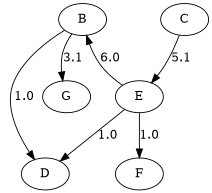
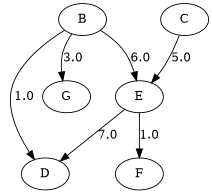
edge "B" -> "G": label "3.1" -> "3.0"
edge "C" -> "E": label "5.1" -> "5.0"
edge "E" -> "B": reversed
edge "E" -> "D": label "1.0" -> "7.0"
